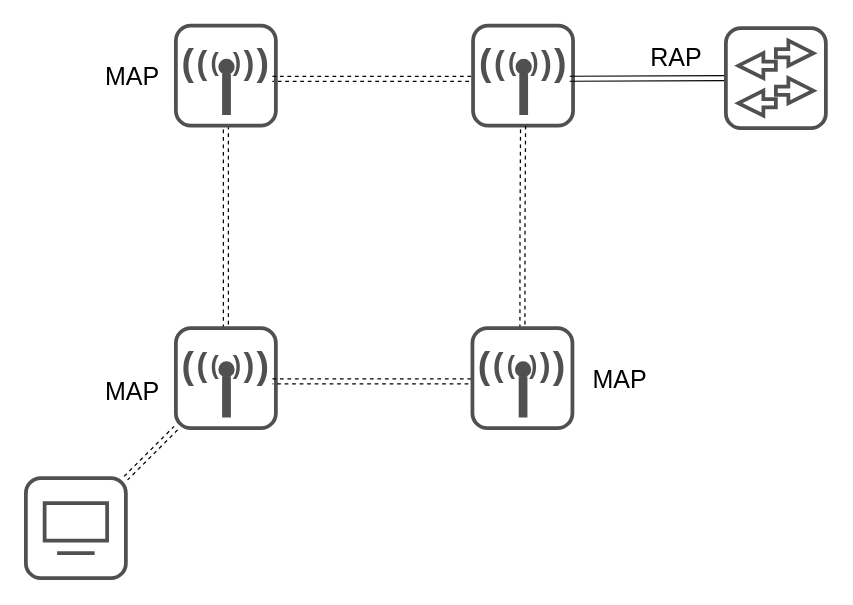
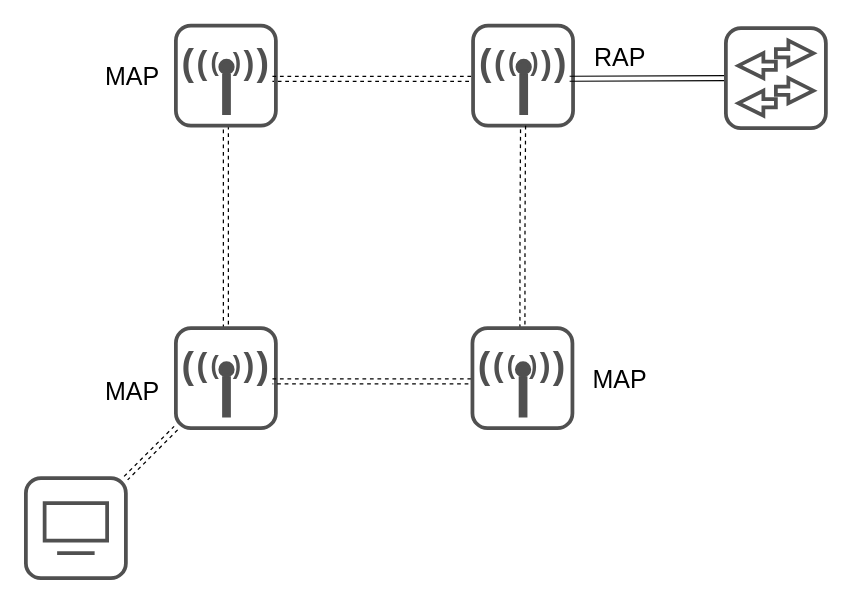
node "RAP": moved (676, 57) -> (619, 57)
